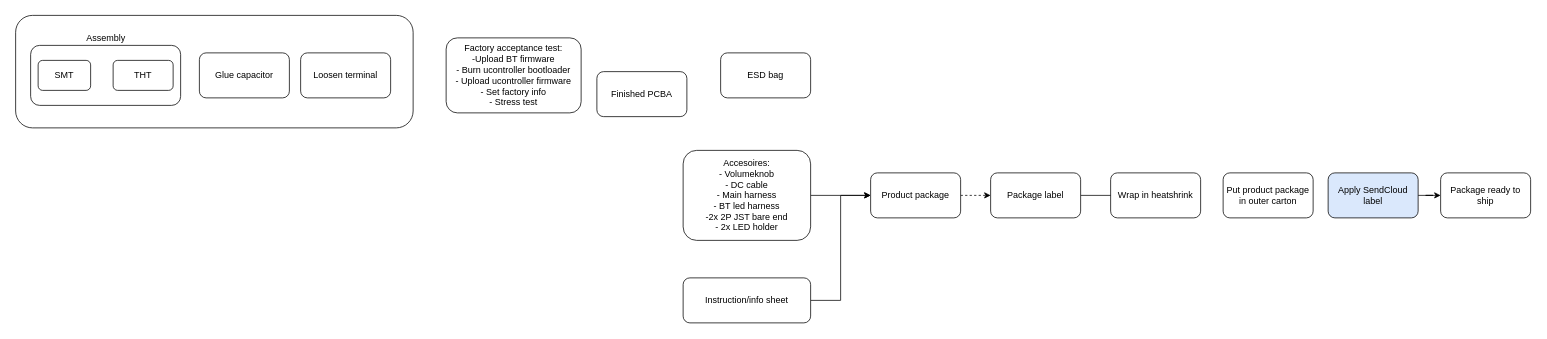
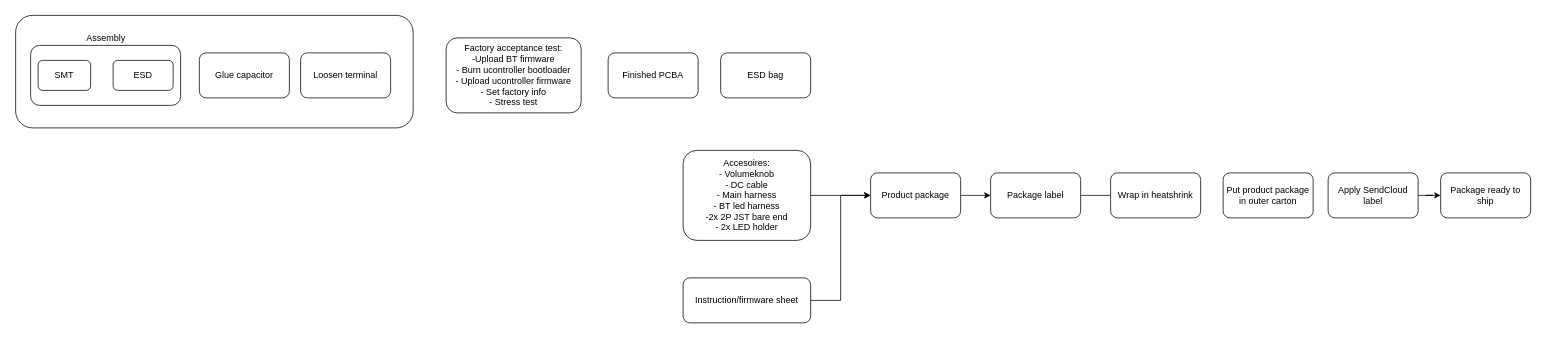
node "THT": label "THT" -> "ESD"
node "Finished PCBA": moved (642, 94) -> (653, 75)
edge "Product package" -> "Package label": style dashed -> solid
node "Apply SendCloud label": fillcolor #dae8fc -> #ffffff
node "Instruction/info sheet": label "Instruction/info sheet" -> "Instruction/firmware sheet"
